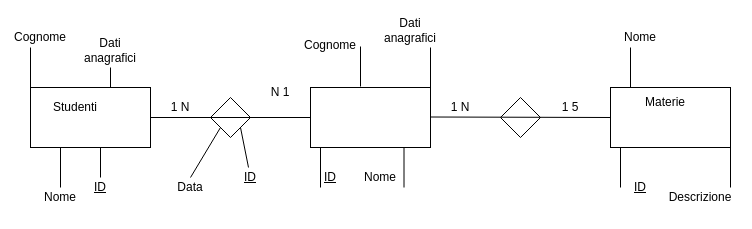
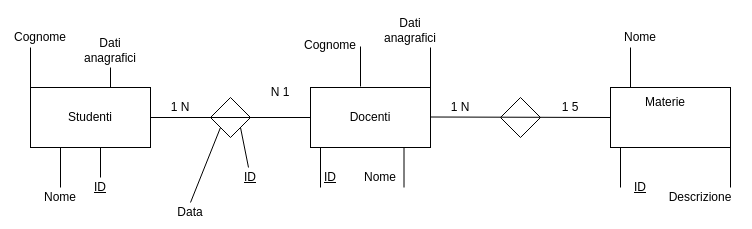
node "Studenti": moved (76, 108) -> (91, 118)
node "Docenti": added
node "Data": moved (191, 188) -> (191, 213)
